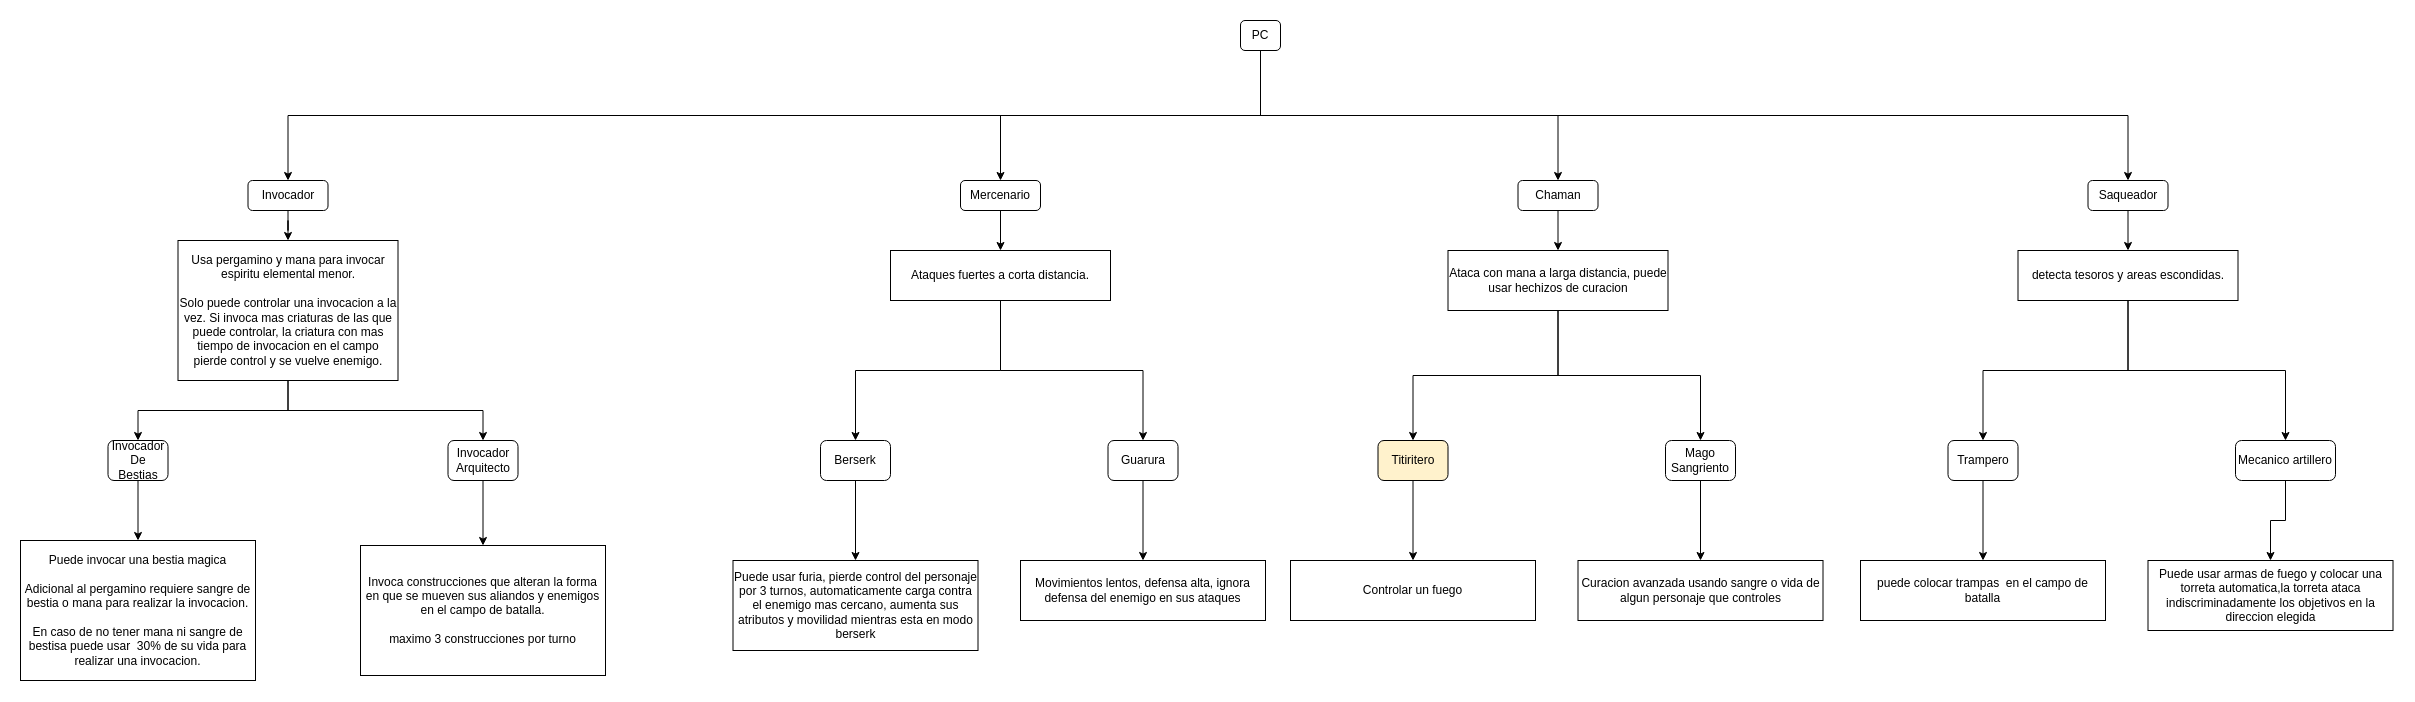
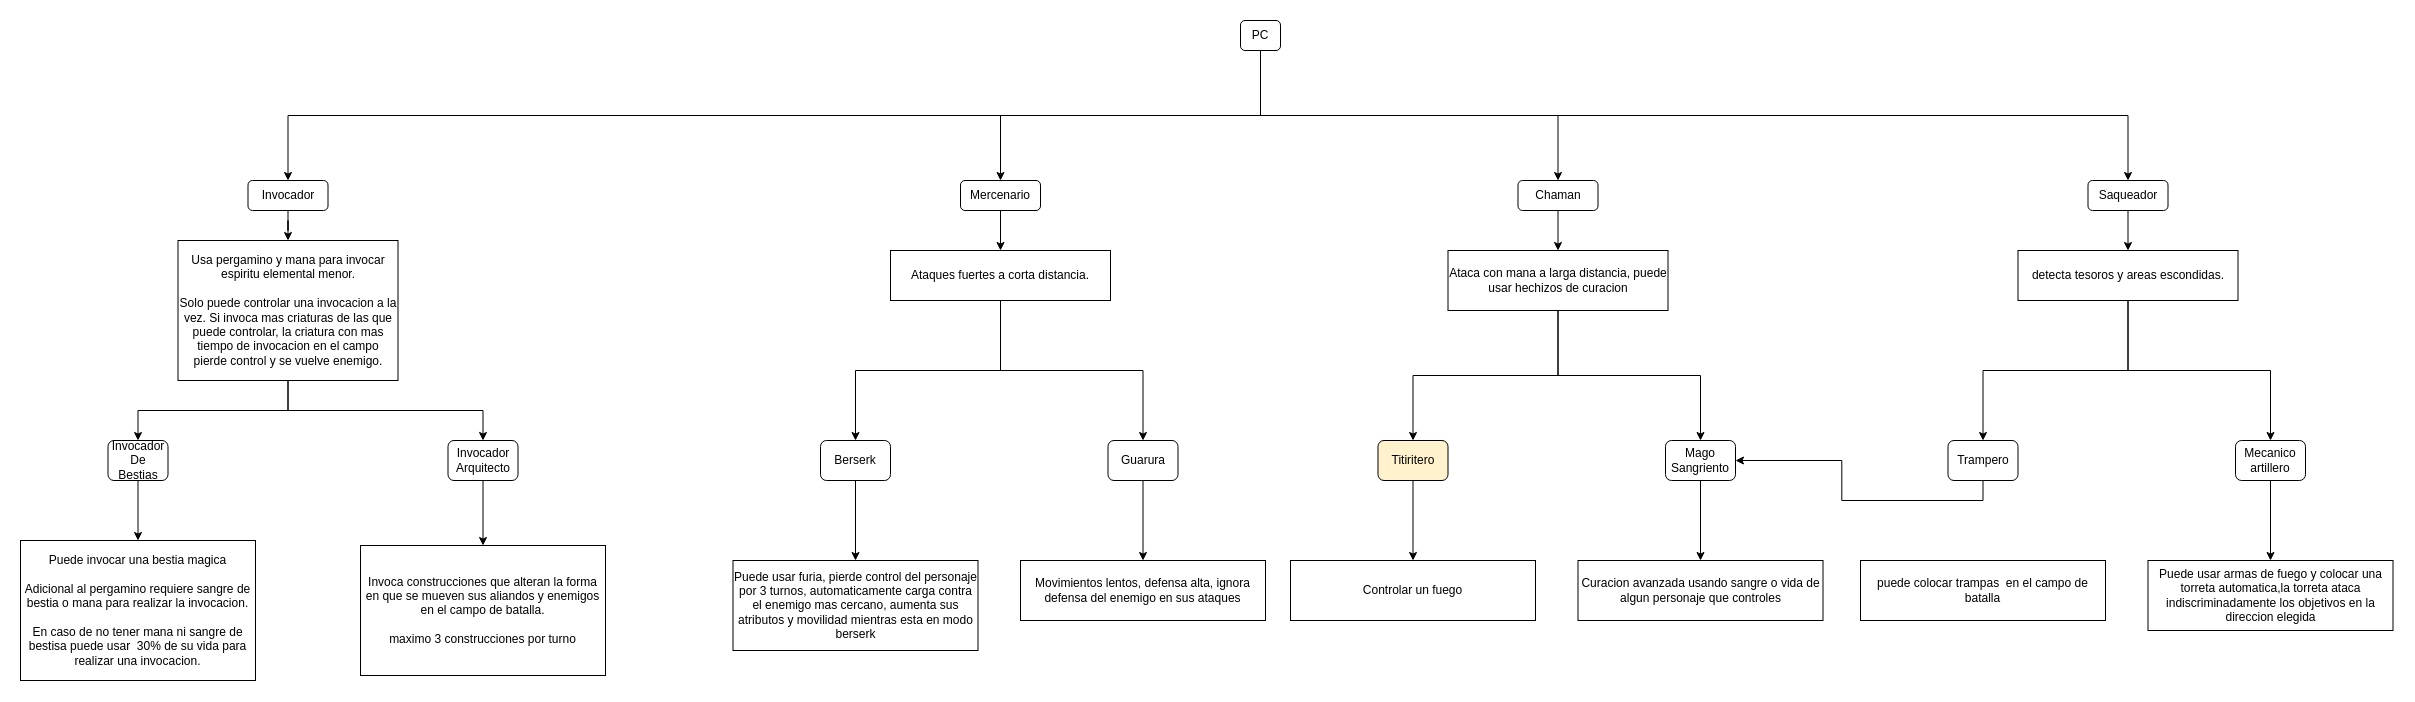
node "Mecanico artillero": size 100x40 -> 70x40
edge "Trampero" -> "puede colocar trampas en el campo de batalla": now "Trampero" -> "Mago Sangriento"
